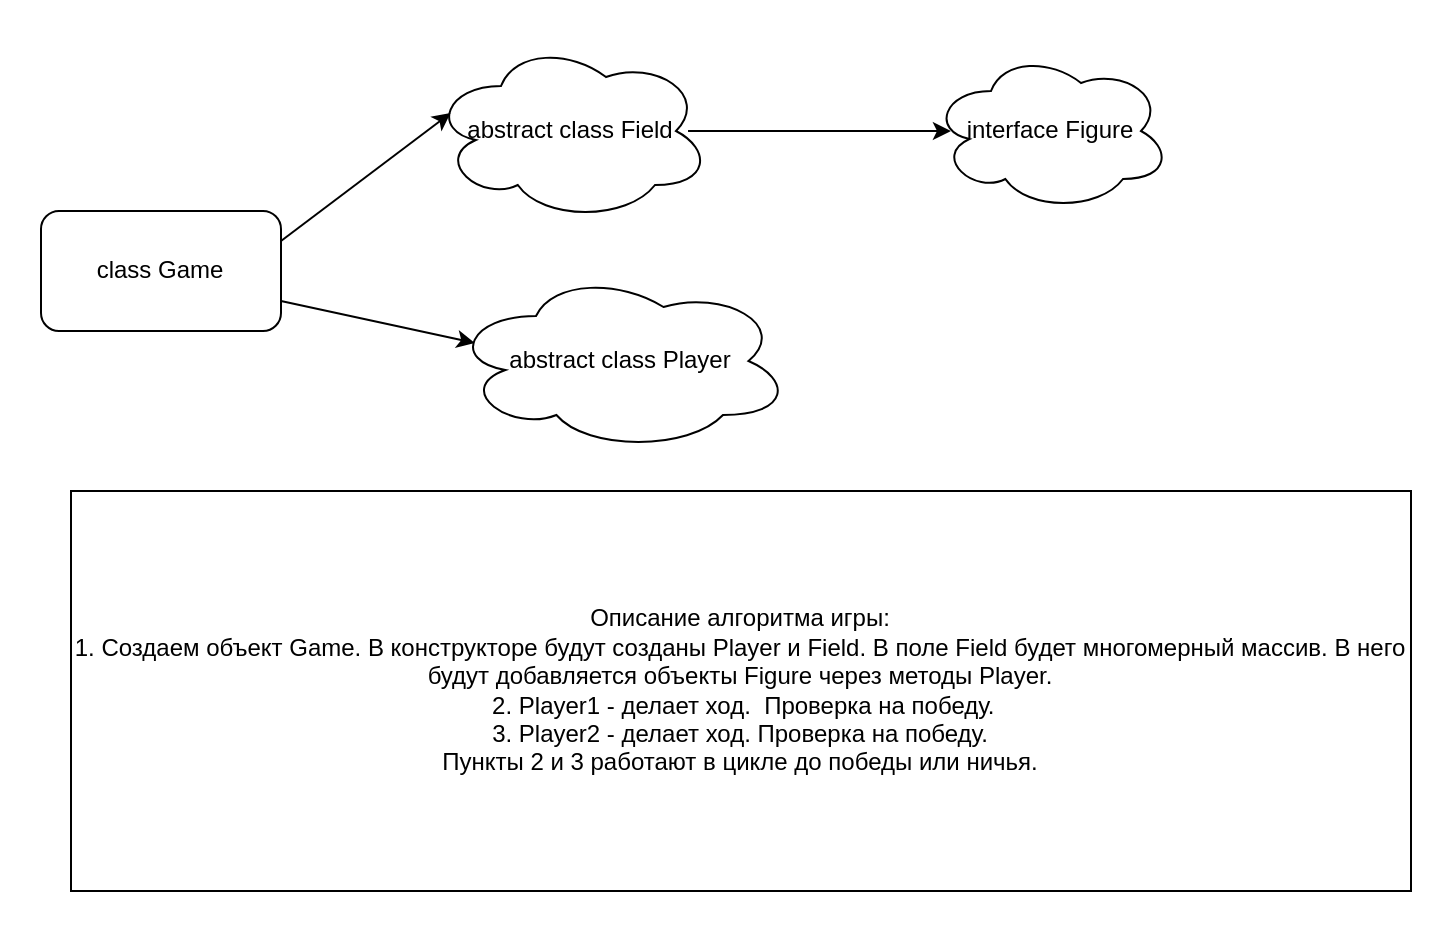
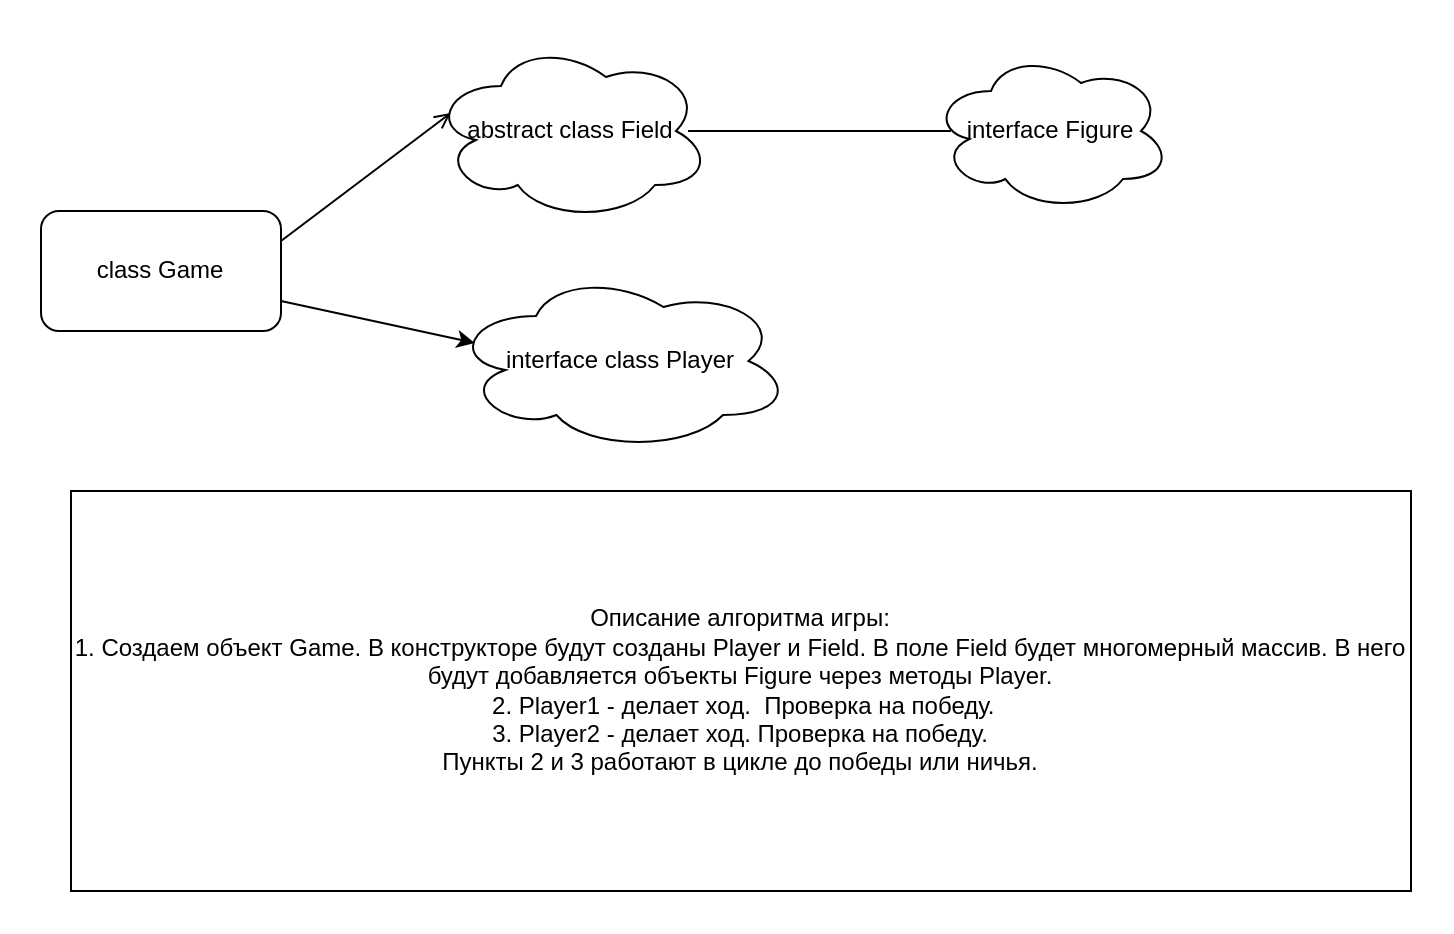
edge "class Game" -> "abstract class Field": arrowhead classic -> open
edge "abstract class Field" -> "interface Figure": arrowhead classic -> none
node "abstract class Player": label "abstract class Player" -> "interface class Player"
